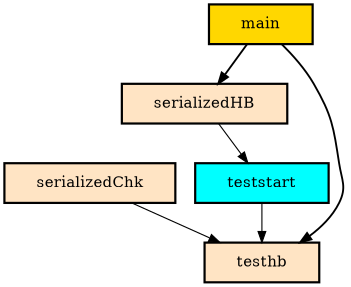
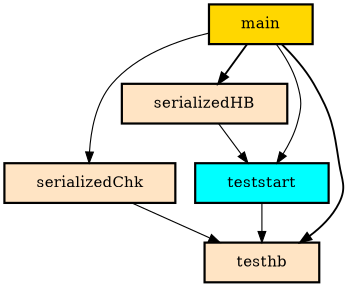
edge "main" -> "serializedChk": added
edge "main" -> "teststart": added
